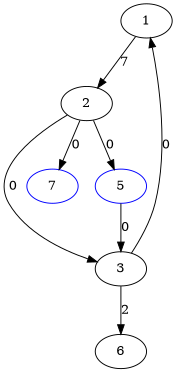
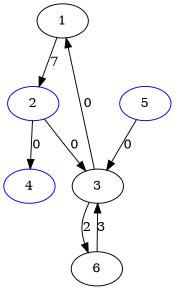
node "2": color black -> blue
edge "2" -> "5": removed, label "0"
node "7": label "7" -> "4"
edge "6" -> "3": added, label "3"
